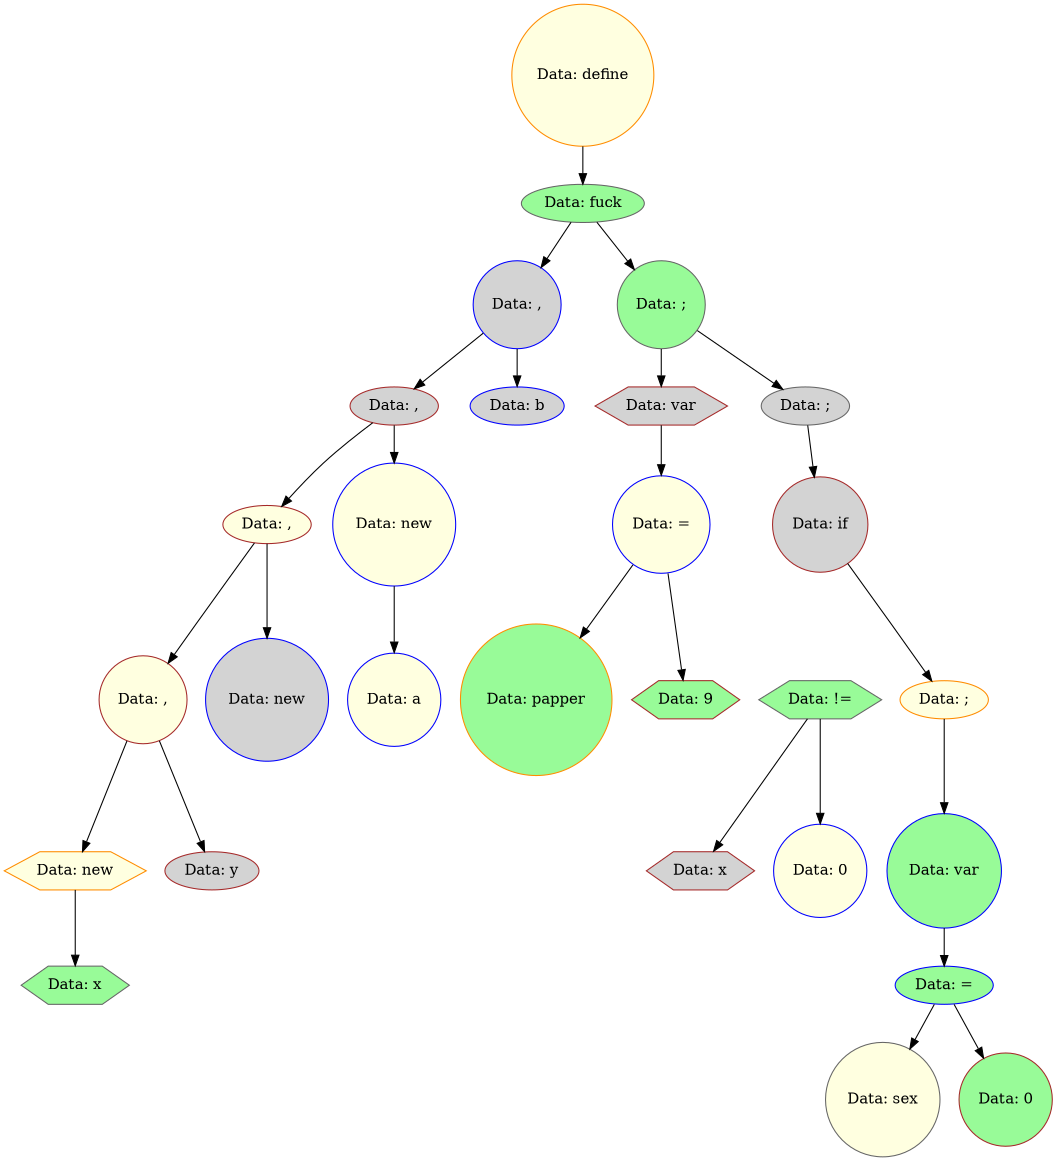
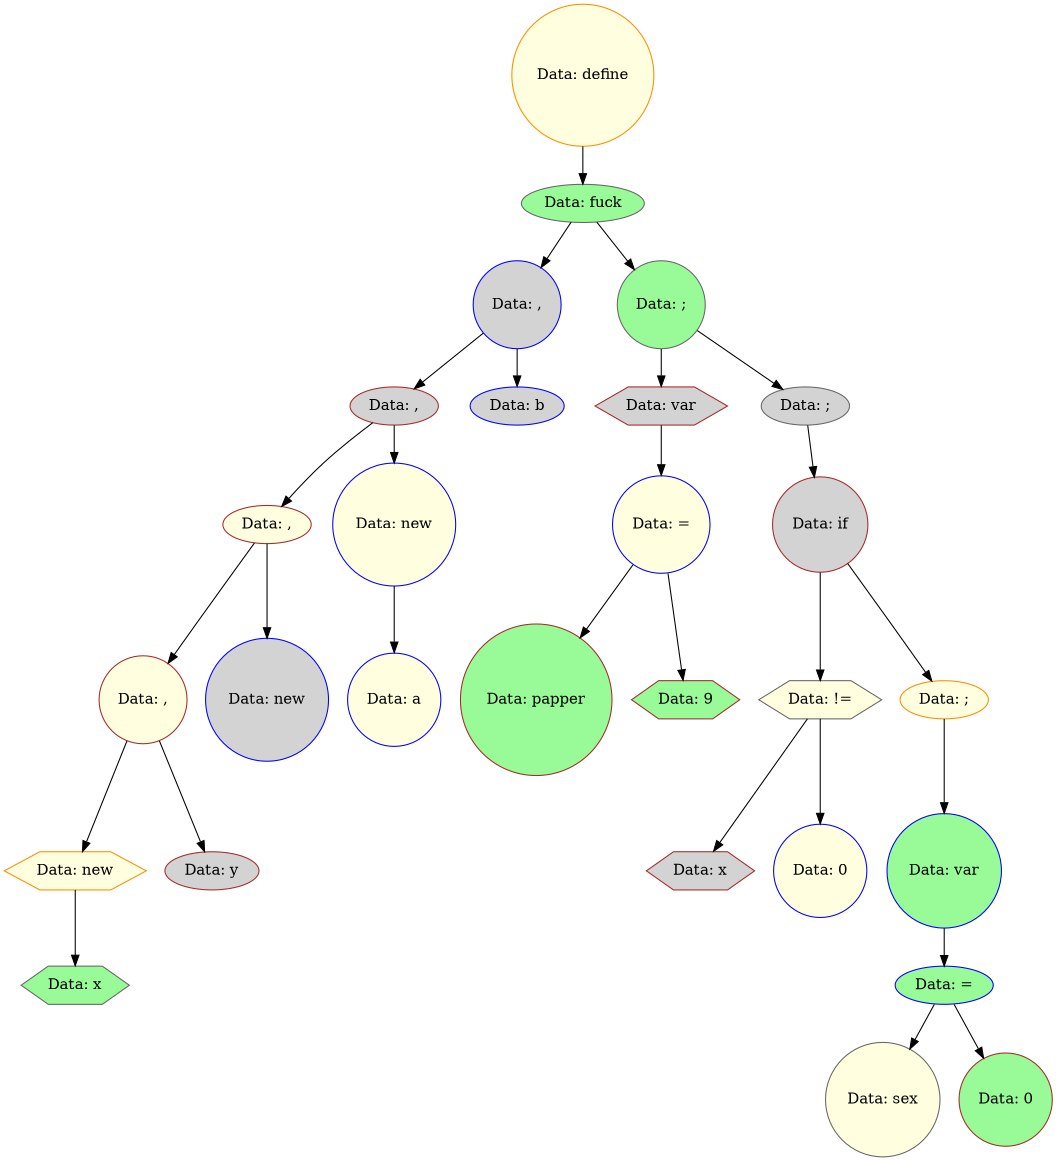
edge "Data: if" -> "Data: !=": added
node "Data: papper": color darkorange -> brown
node "Data: !=": fillcolor palegreen -> lightyellow
